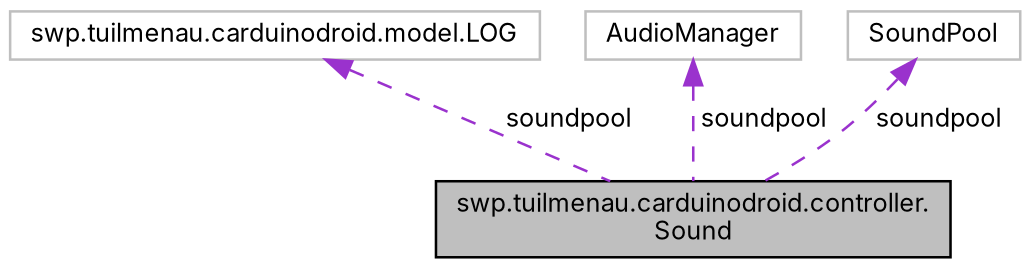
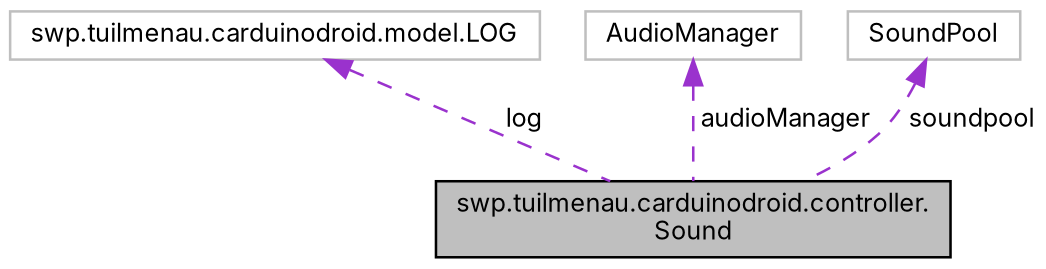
edge "swp.tuilmenau.carduinodroid.controller. Sound" -> "swp.tuilmenau.carduinodroid.model.LOG": label " soundpool" -> " log"
edge "swp.tuilmenau.carduinodroid.controller. Sound" -> "AudioManager": label " soundpool" -> " audioManager"
